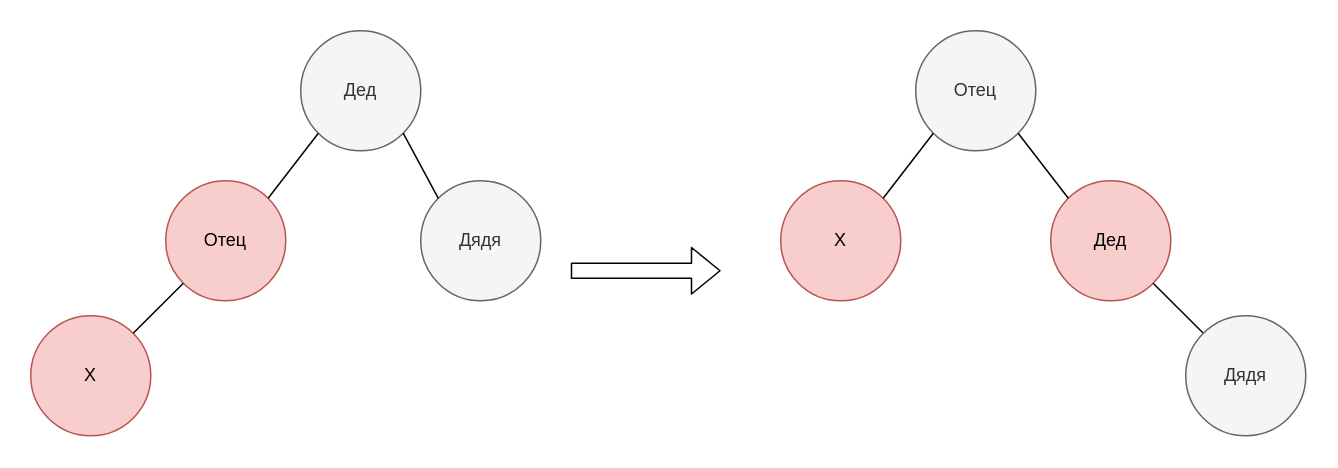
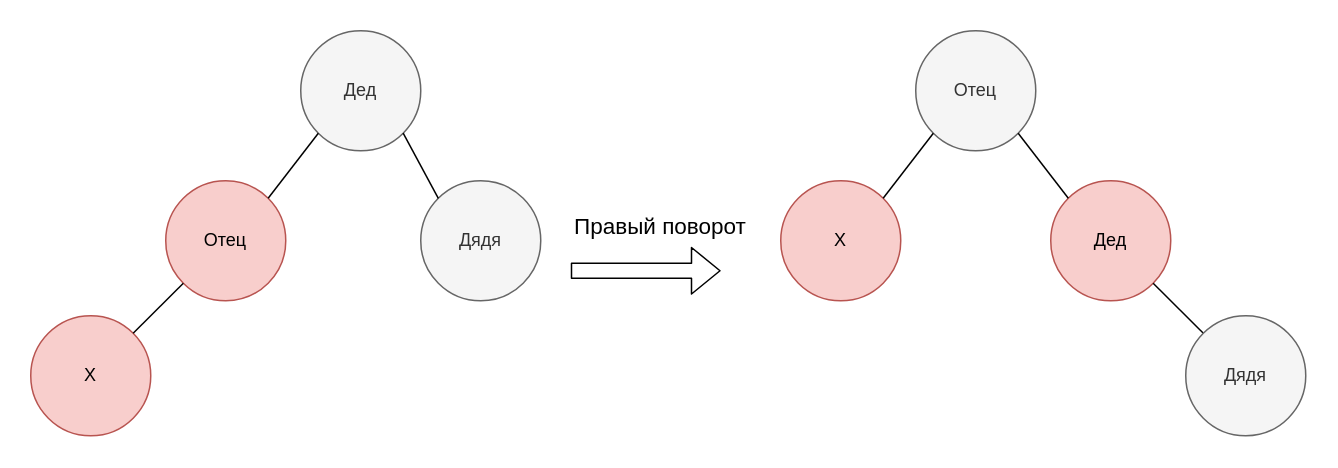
node "Правый поворот": added
